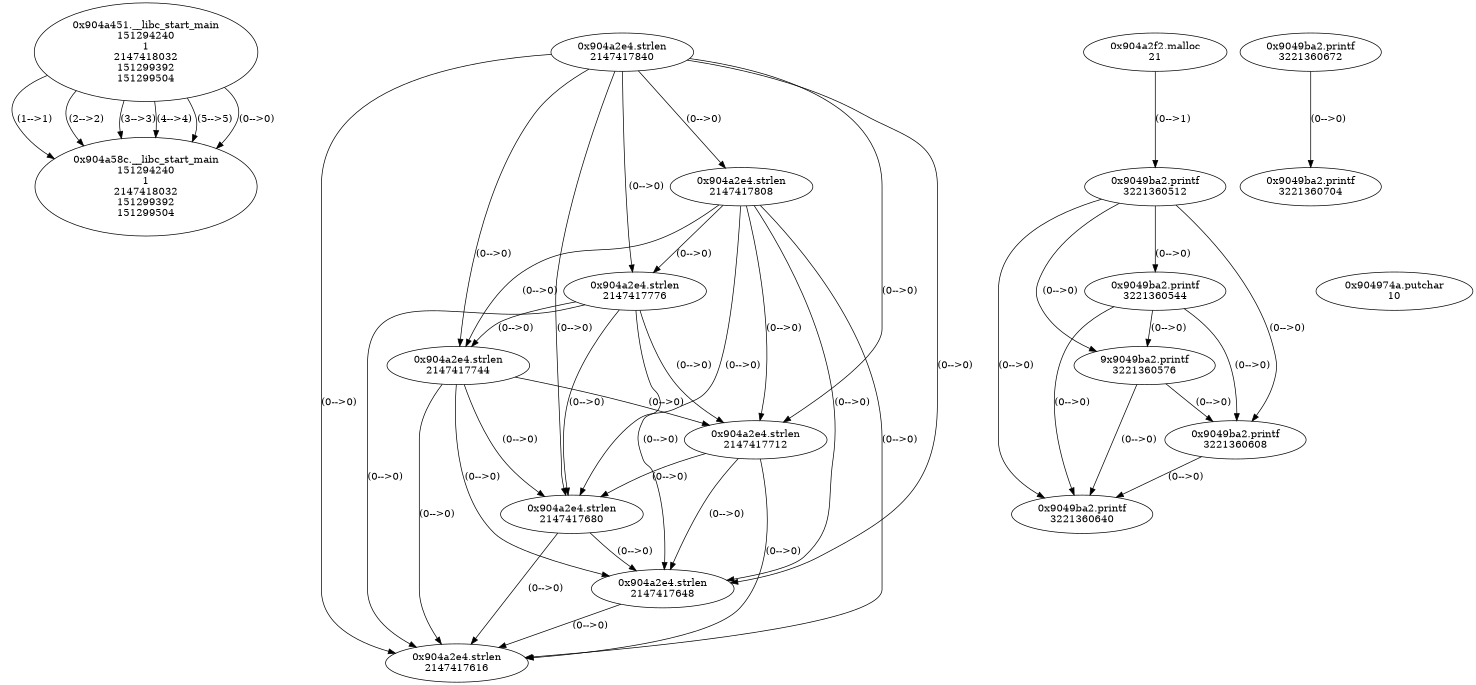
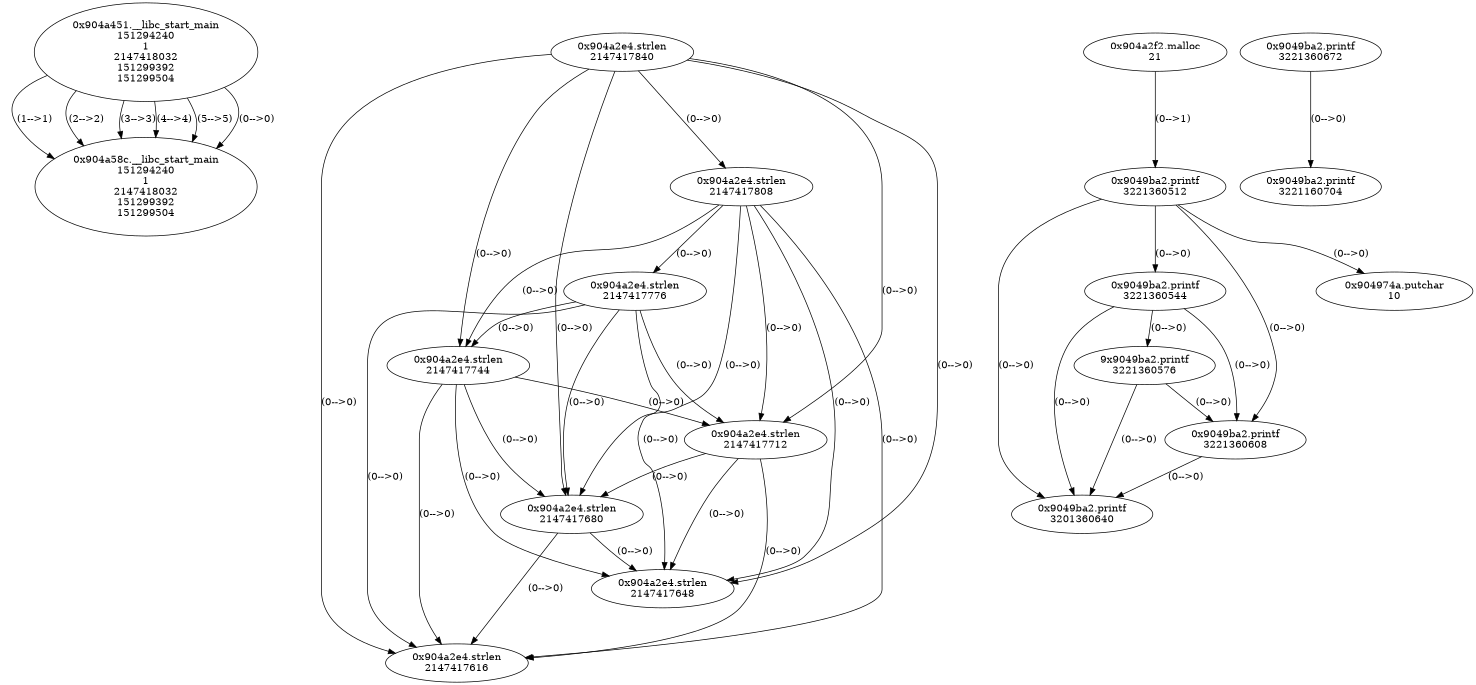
edge "0x904a2e4.strlen 2147417840" -> "0x904a2e4.strlen 2147417776": removed, label "(0-->0)"
node "0x9049ba2.printf 3221360704": label "0x9049ba2.printf 3221360704" -> "0x9049ba2.printf 3221160704"
edge "0x9049ba2.printf 3221360512" -> "9x9049ba2.printf 3221360576": now "0x9049ba2.printf 3221360512" -> "0x904974a.putchar 10"
node "0x9049ba2.printf 3221360640": label "0x9049ba2.printf 3221360640" -> "0x9049ba2.printf 3201360640"
edge "0x904a2e4.strlen 2147417648" -> "0x904a2e4.strlen 2147417616": removed, label "(0-->0)"
